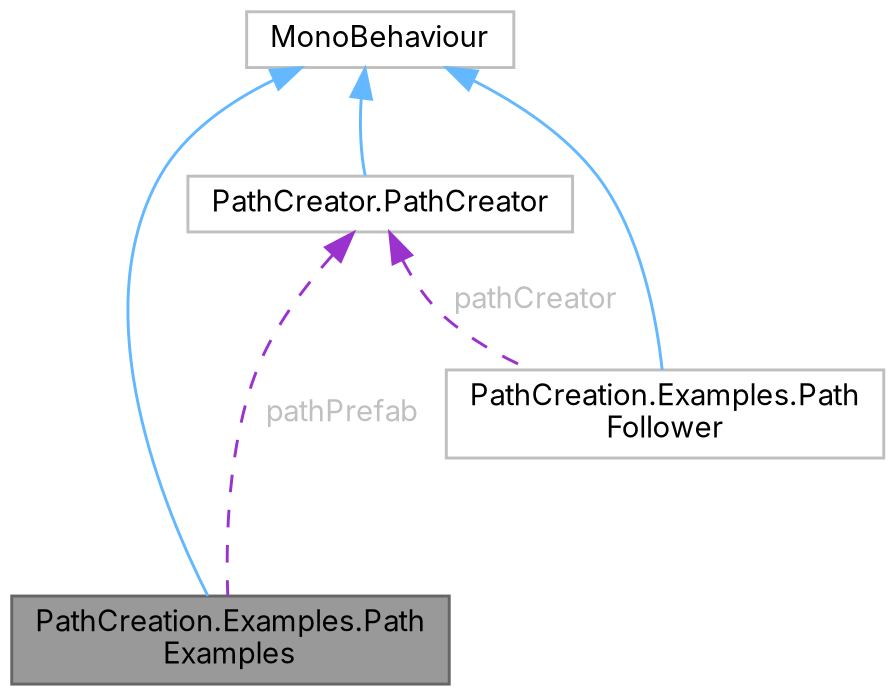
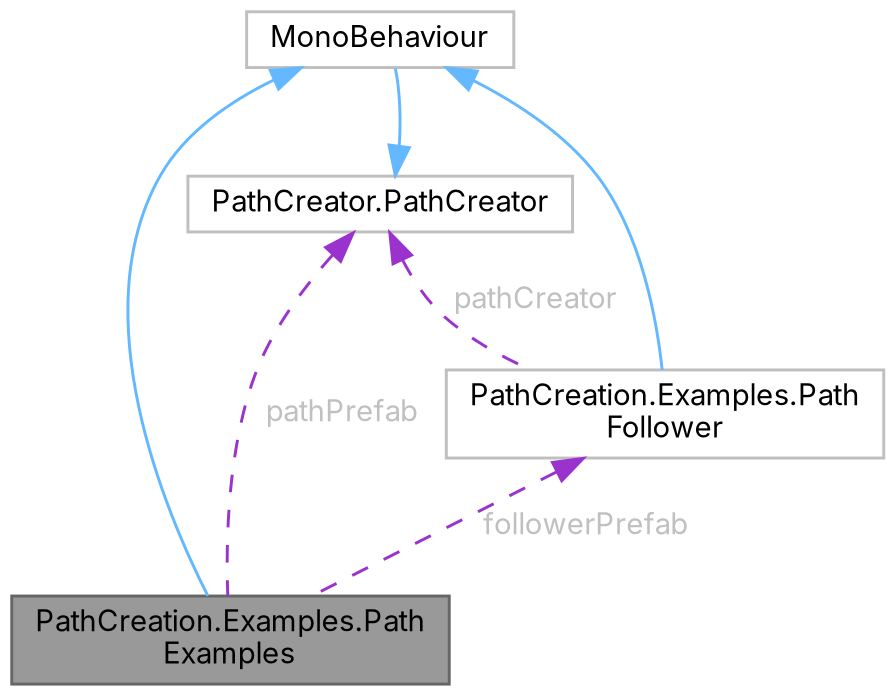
edge "PathCreator.PathCreator" -> "MonoBehaviour": reversed
edge "PathCreation.Examples.Path Examples" -> "PathCreation.Examples.Path Follower": added, label "followerPrefab"
